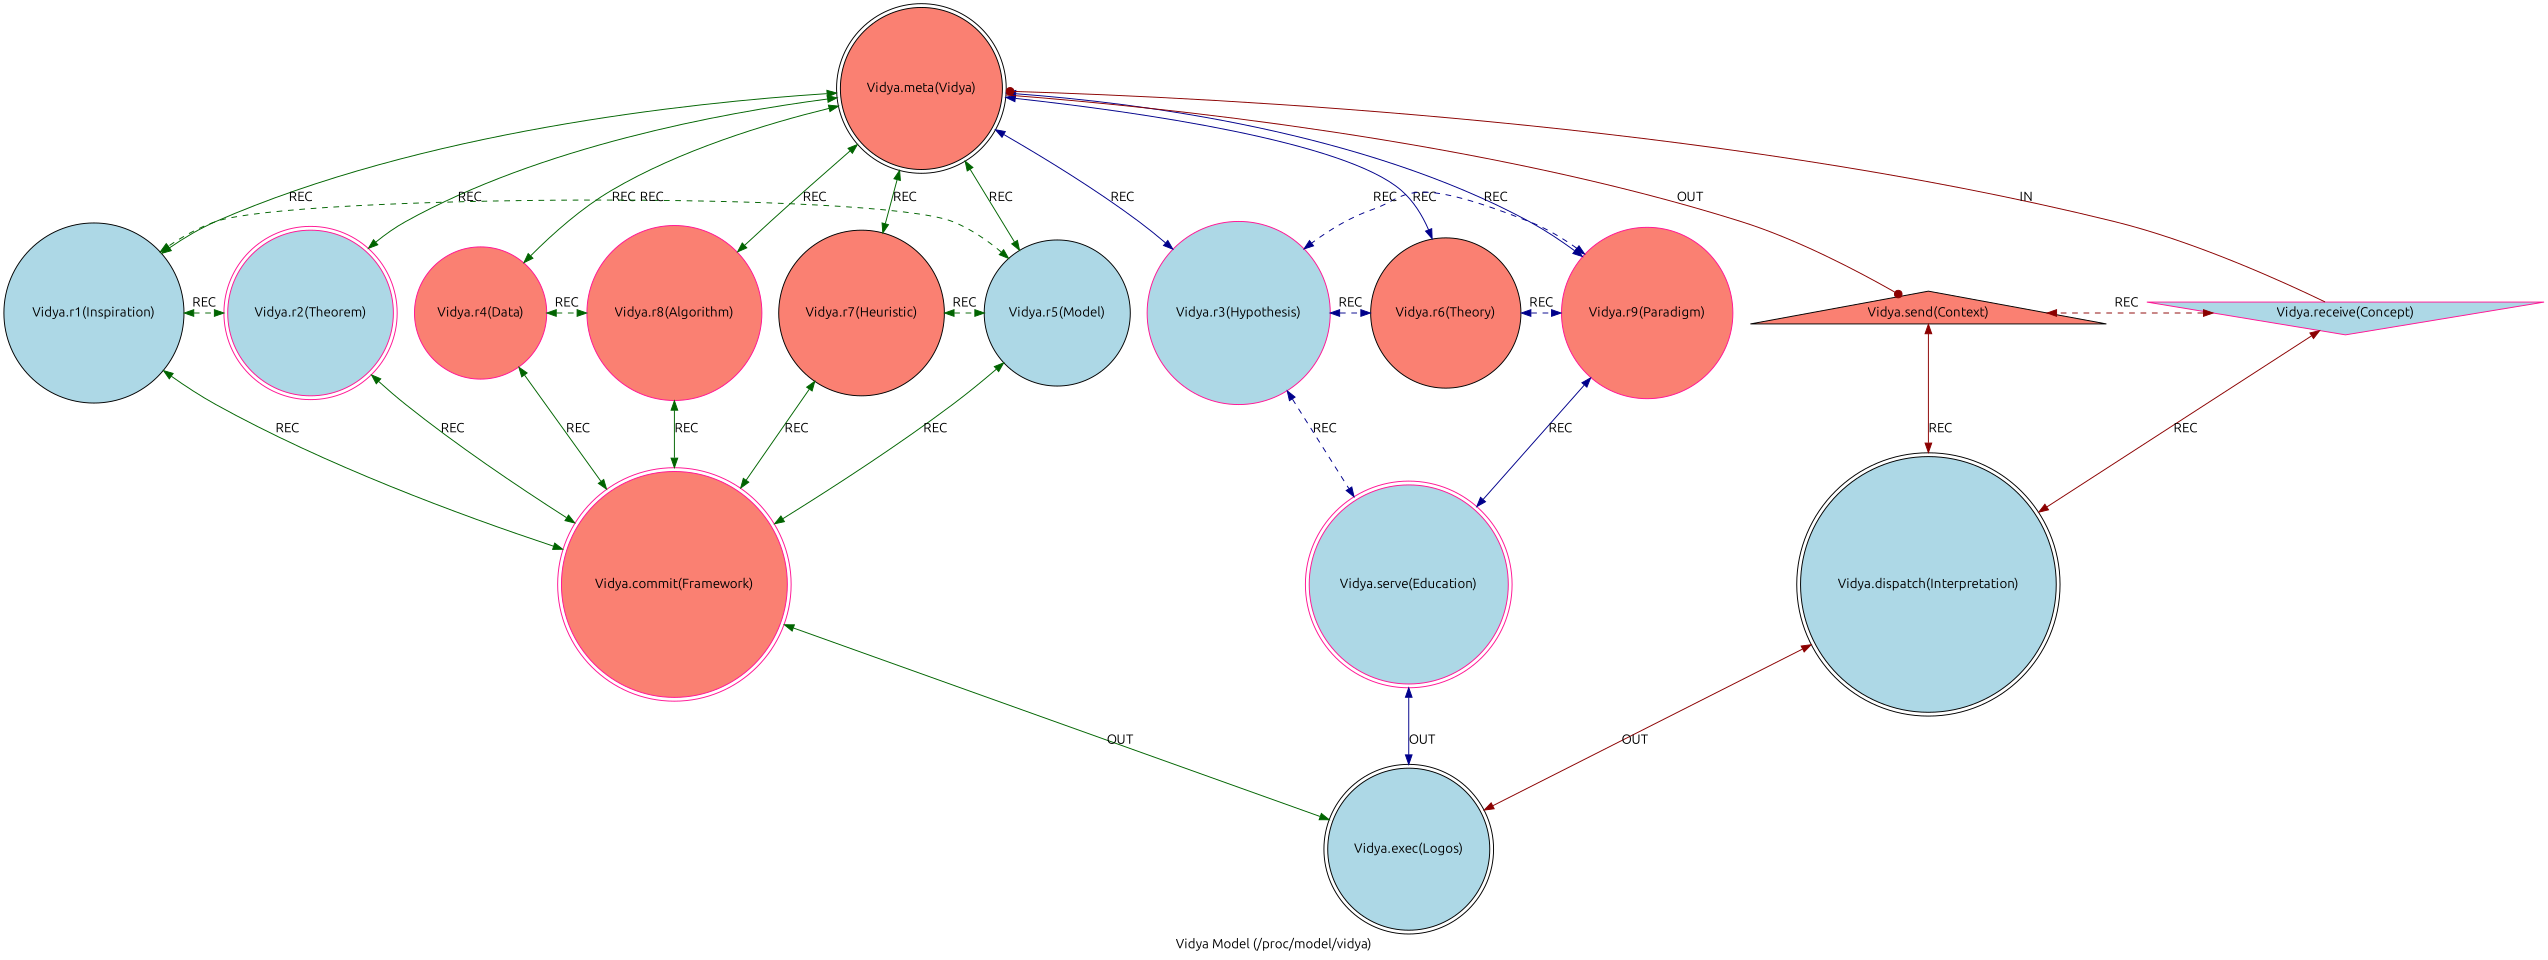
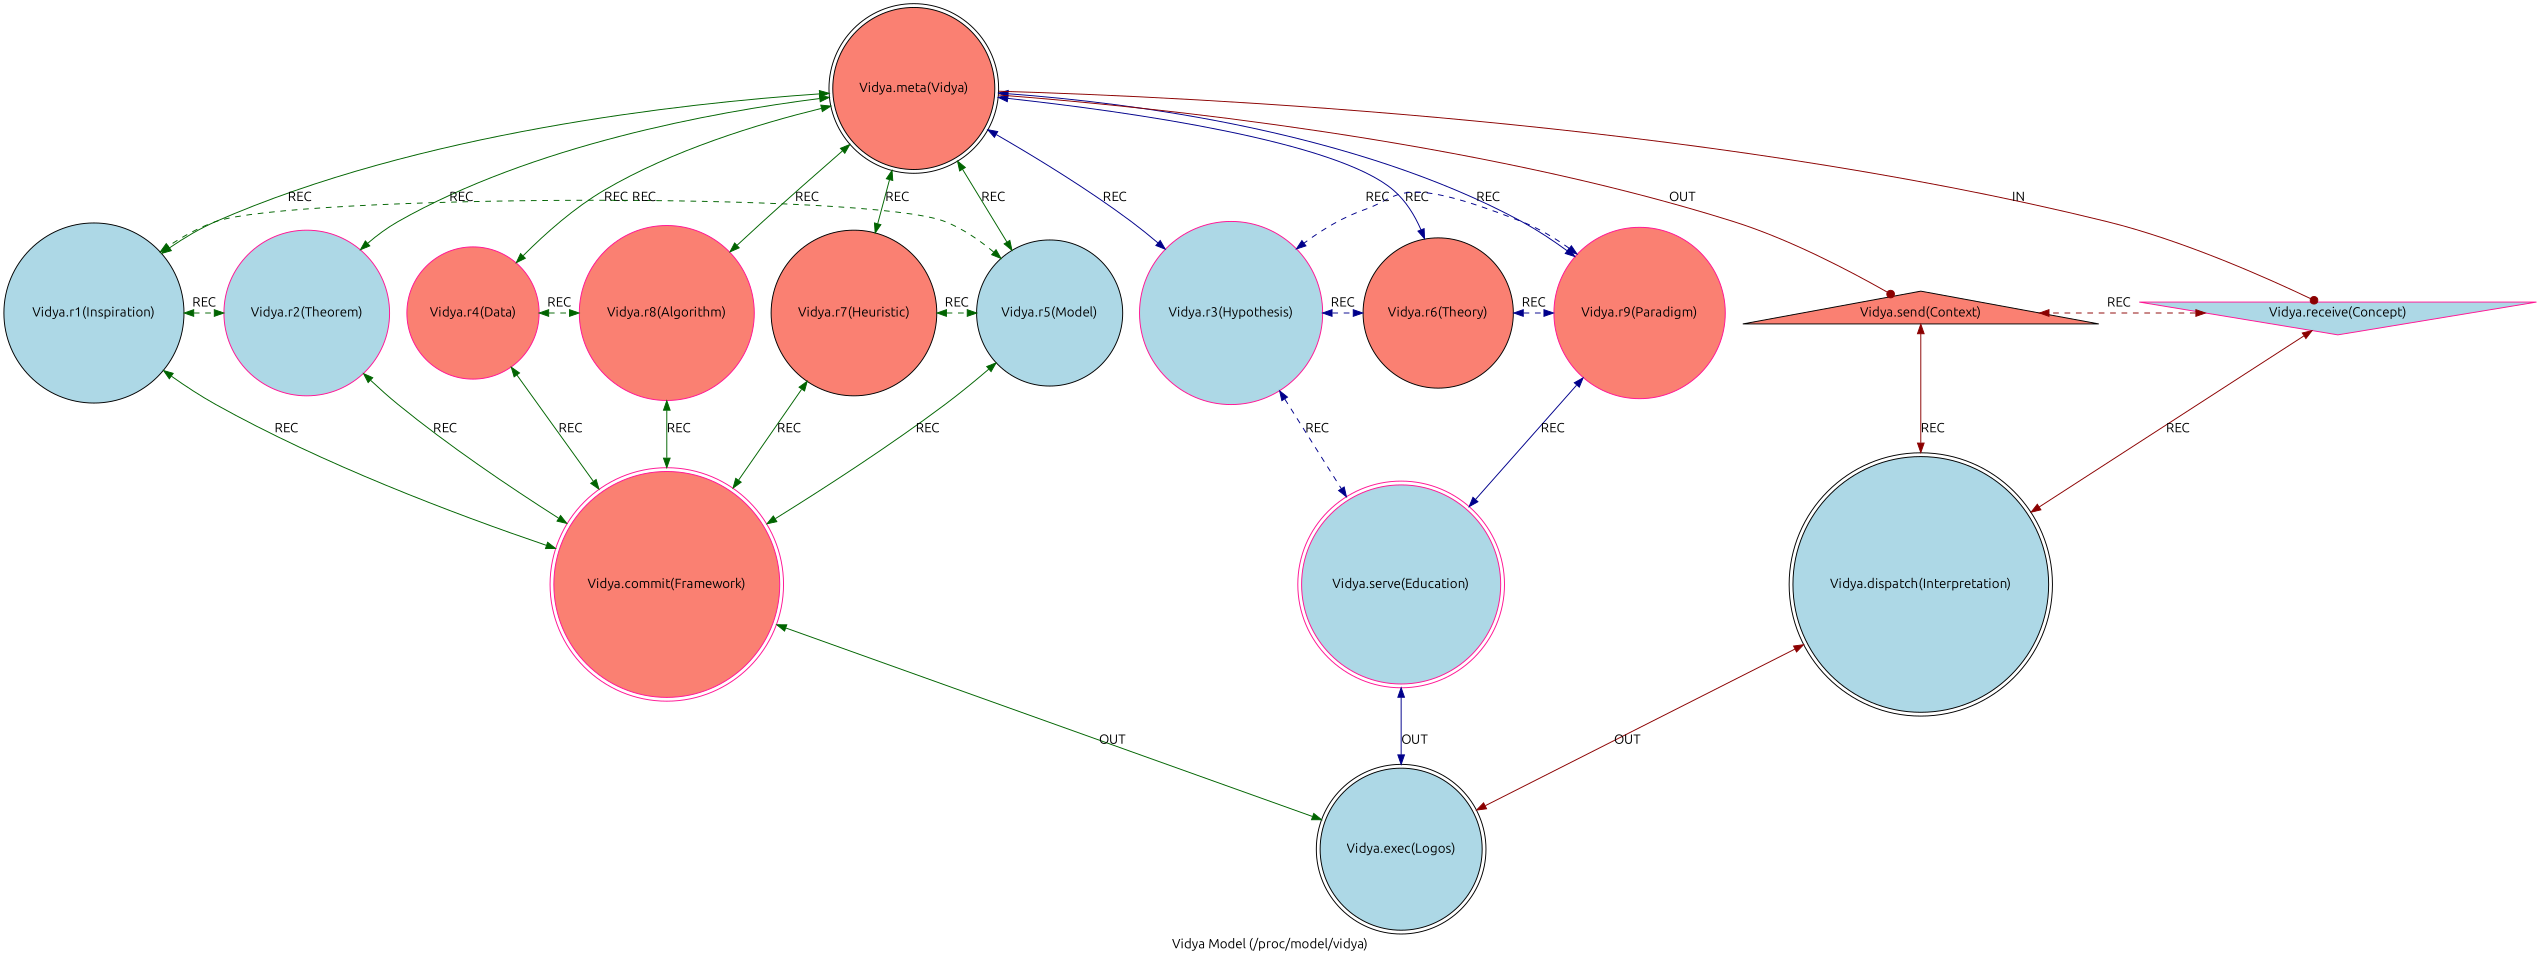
edge "Vidya.receive(Concept)" -> "Vidya.meta(Vidya)": reversed
node "Vidya.r2(Theorem)": shape doublecircle -> circle
